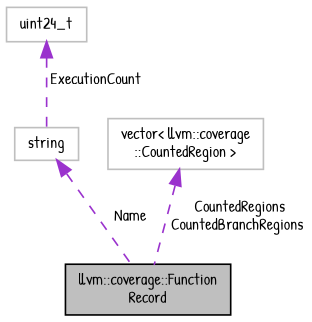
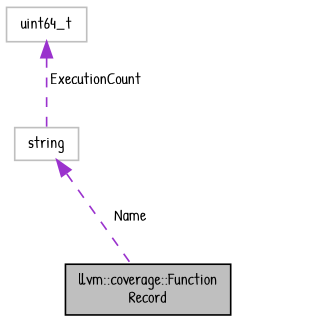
node "uint24_t": label "uint24_t" -> "uint64_t"
node "vector< llvm::coverage ::CountedRegion >": removed
